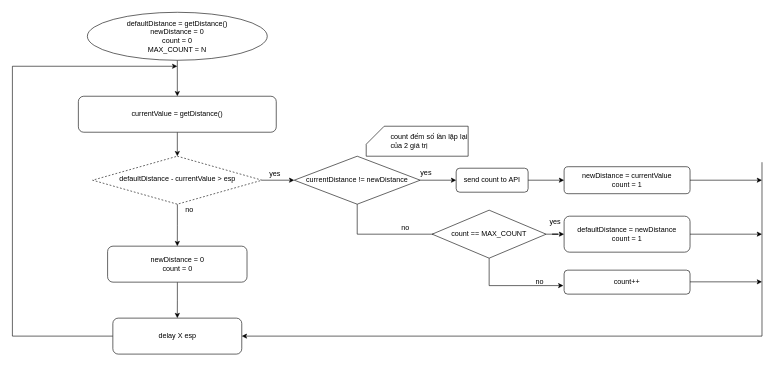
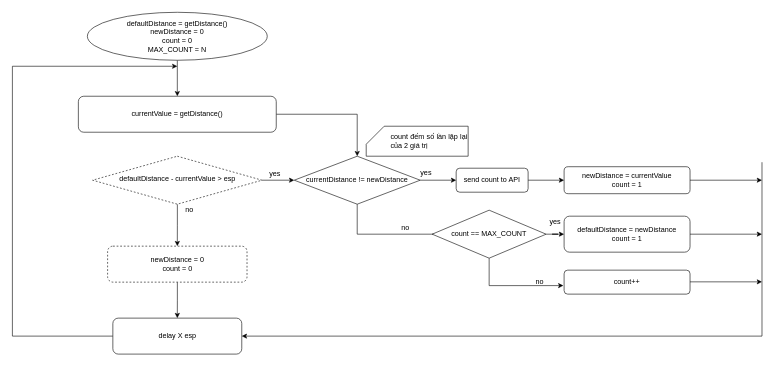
edge "currentValue = getDistance()" -> "defaultDistance - currentValue > esp": now "currentValue = getDistance()" -> "currentDistance != newDistance"
node "newDistance = 0 count = 0": style solid -> dashed
